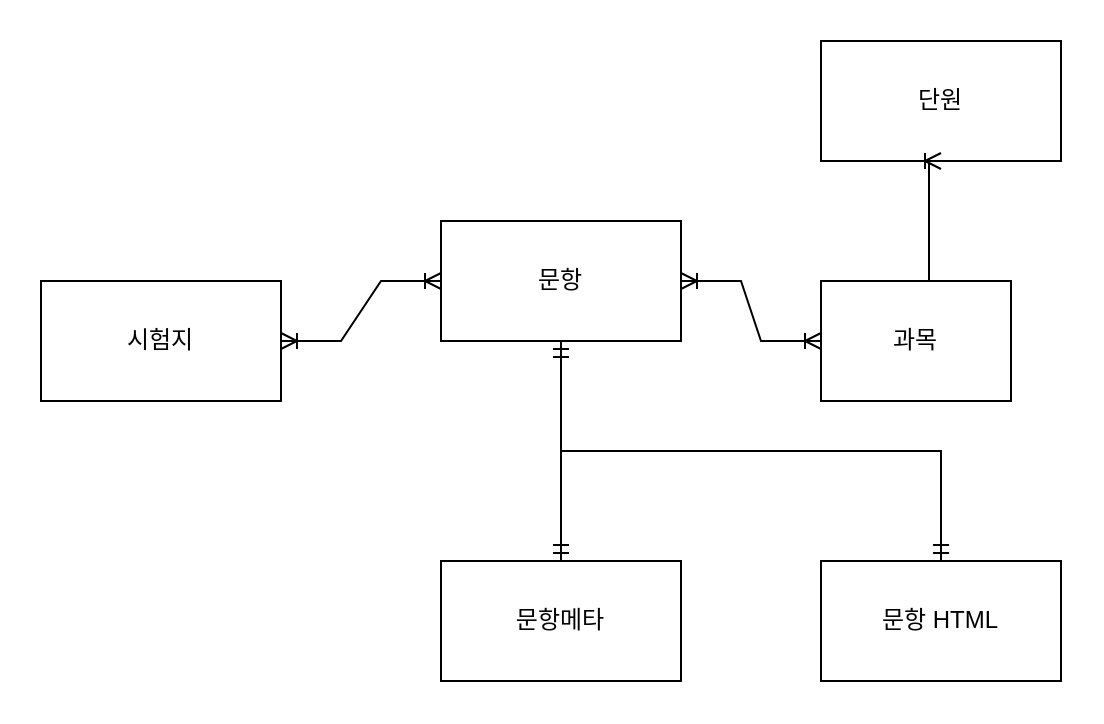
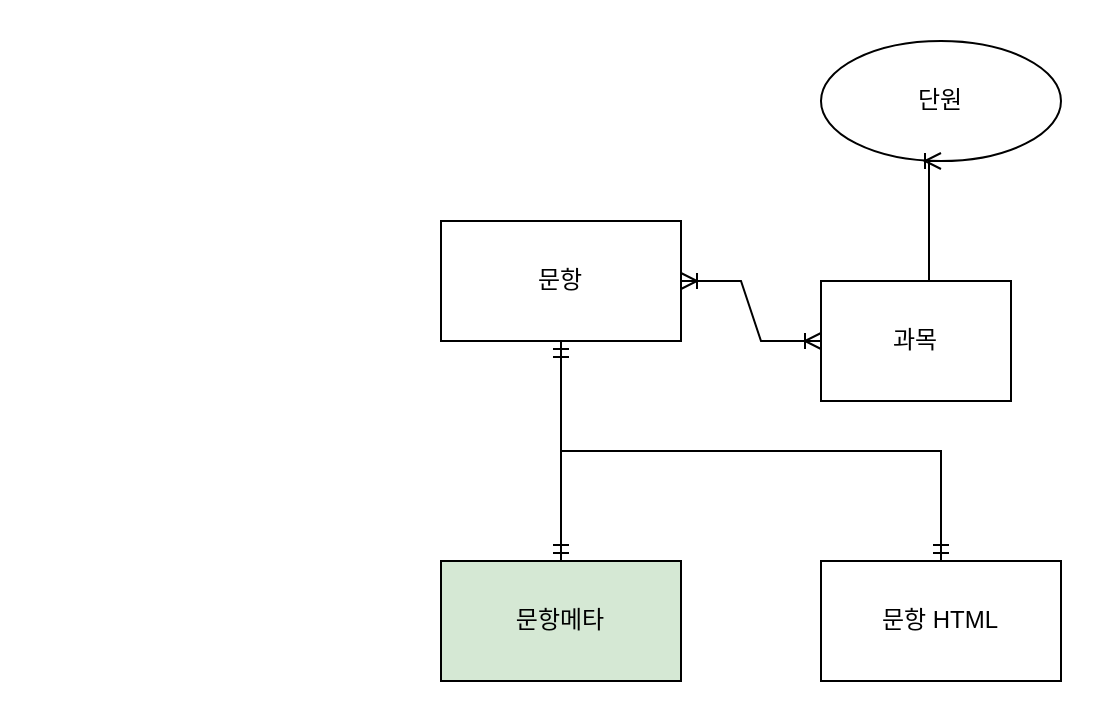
node "단원": shape rectangle -> ellipse
edge "문항" -- "시험지": removed
node "시험지": removed
node "문항메타": fillcolor #ffffff -> #d5e8d4
